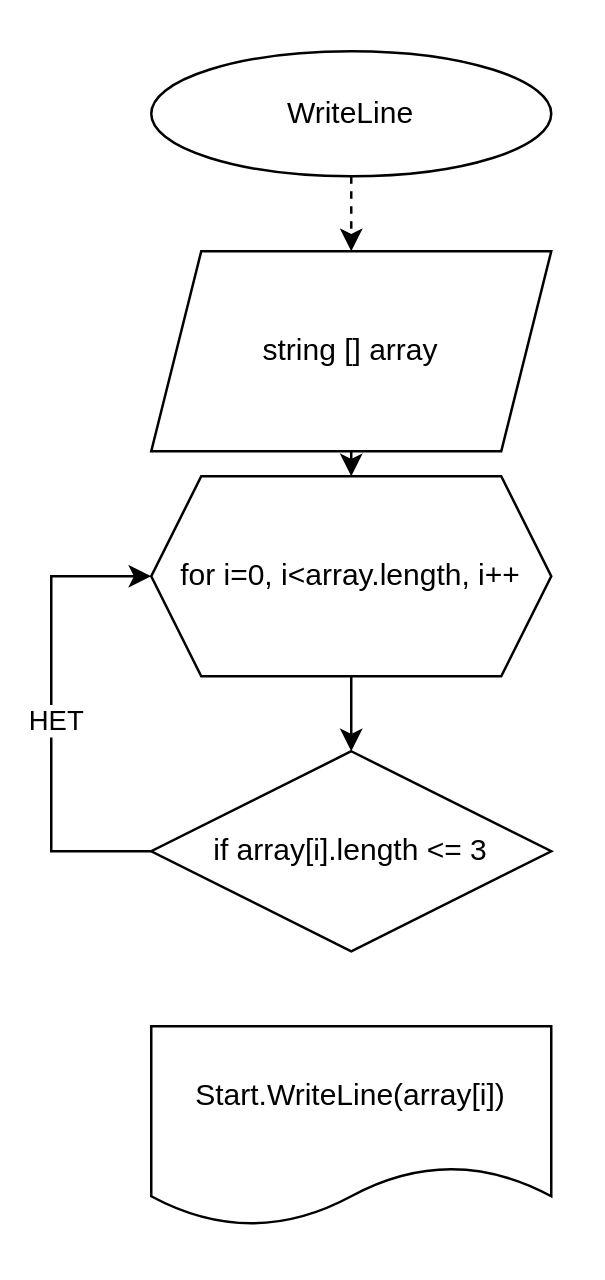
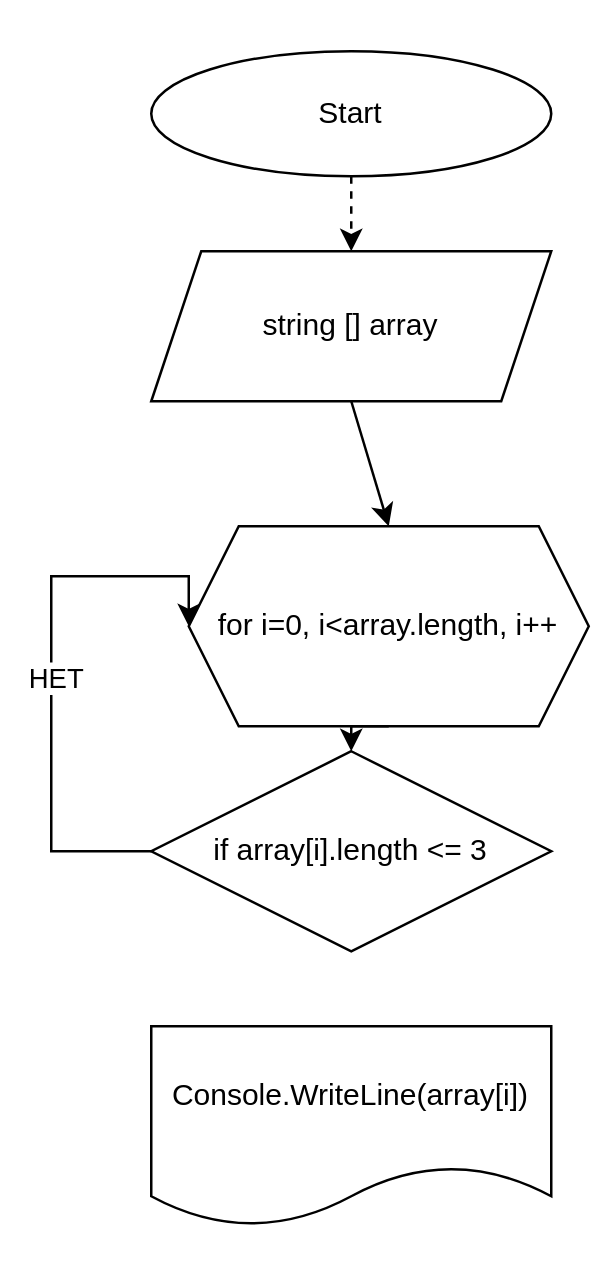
node "WriteLine": label "WriteLine" -> "Start"
node "string [] array": size 400x200 -> 400x150
node "for i=0, i<array.length, i++": moved (351, 576) -> (389, 626)
node "Start.WriteLine(array[i])": label "Start.WriteLine(array[i])" -> "Console.WriteLine(array[i])"
